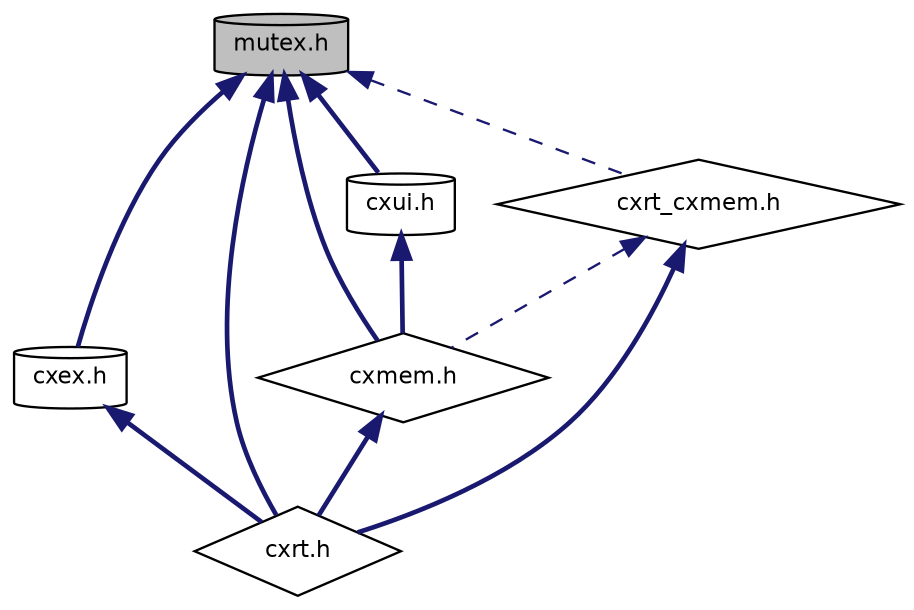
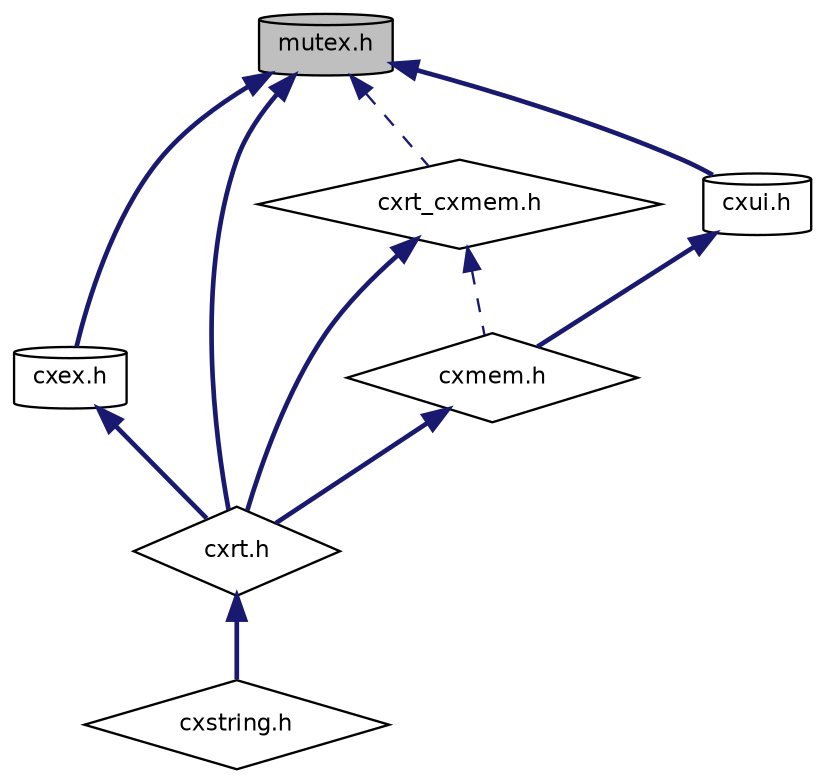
edge "cxmem.h" -> "mutex.h": removed
node "cxstring.h": added
